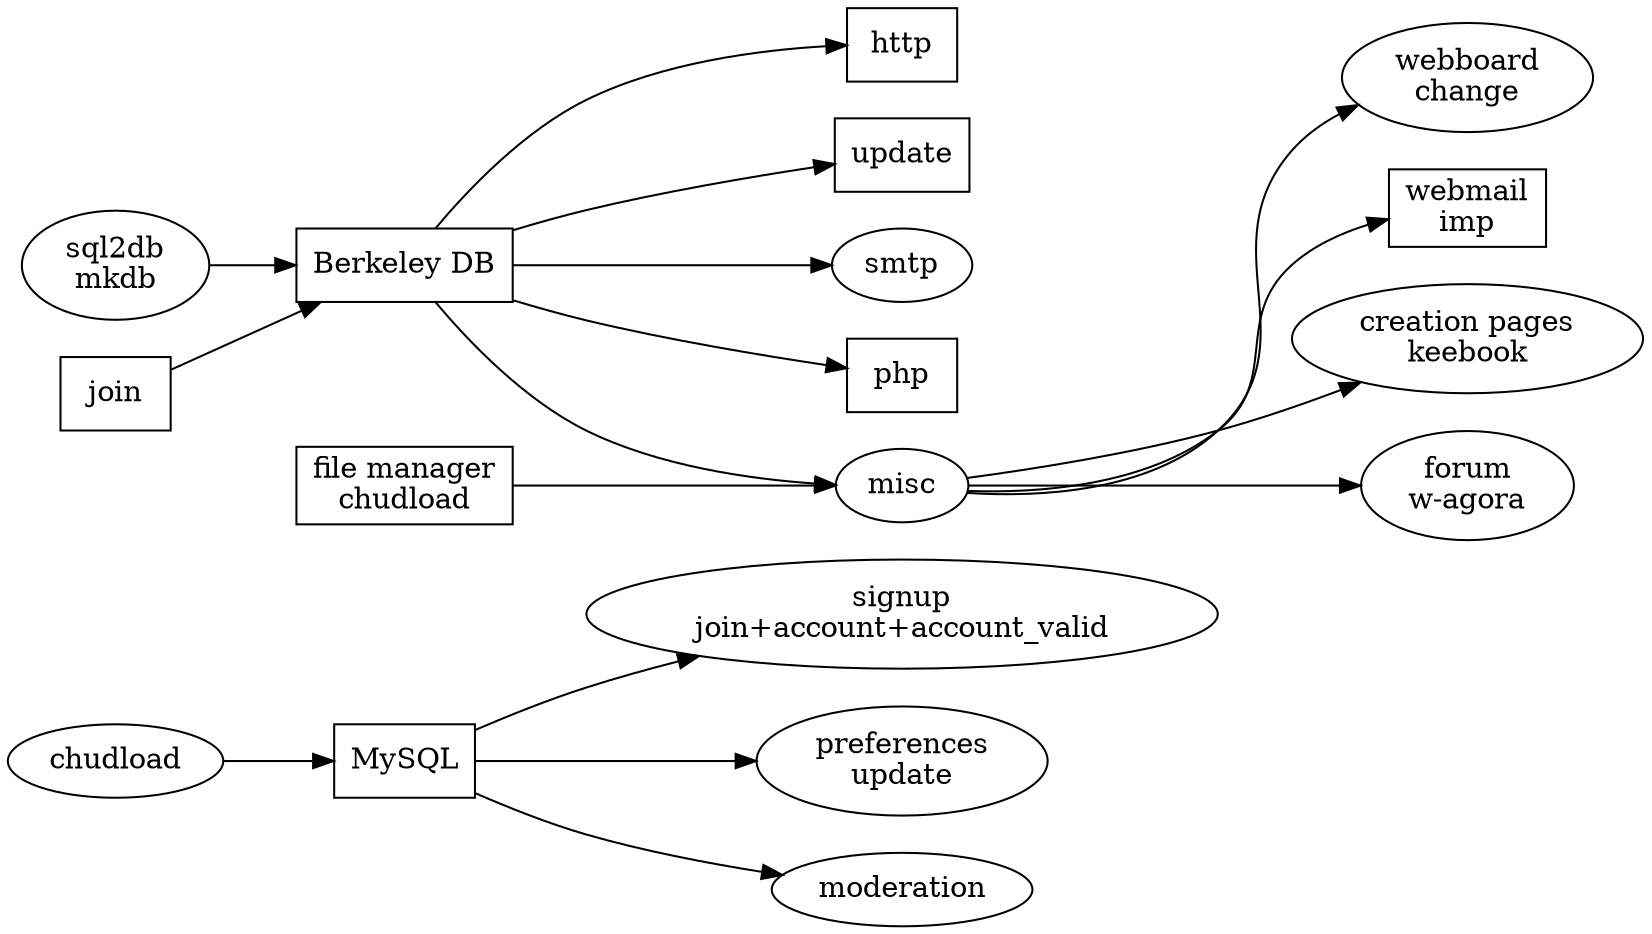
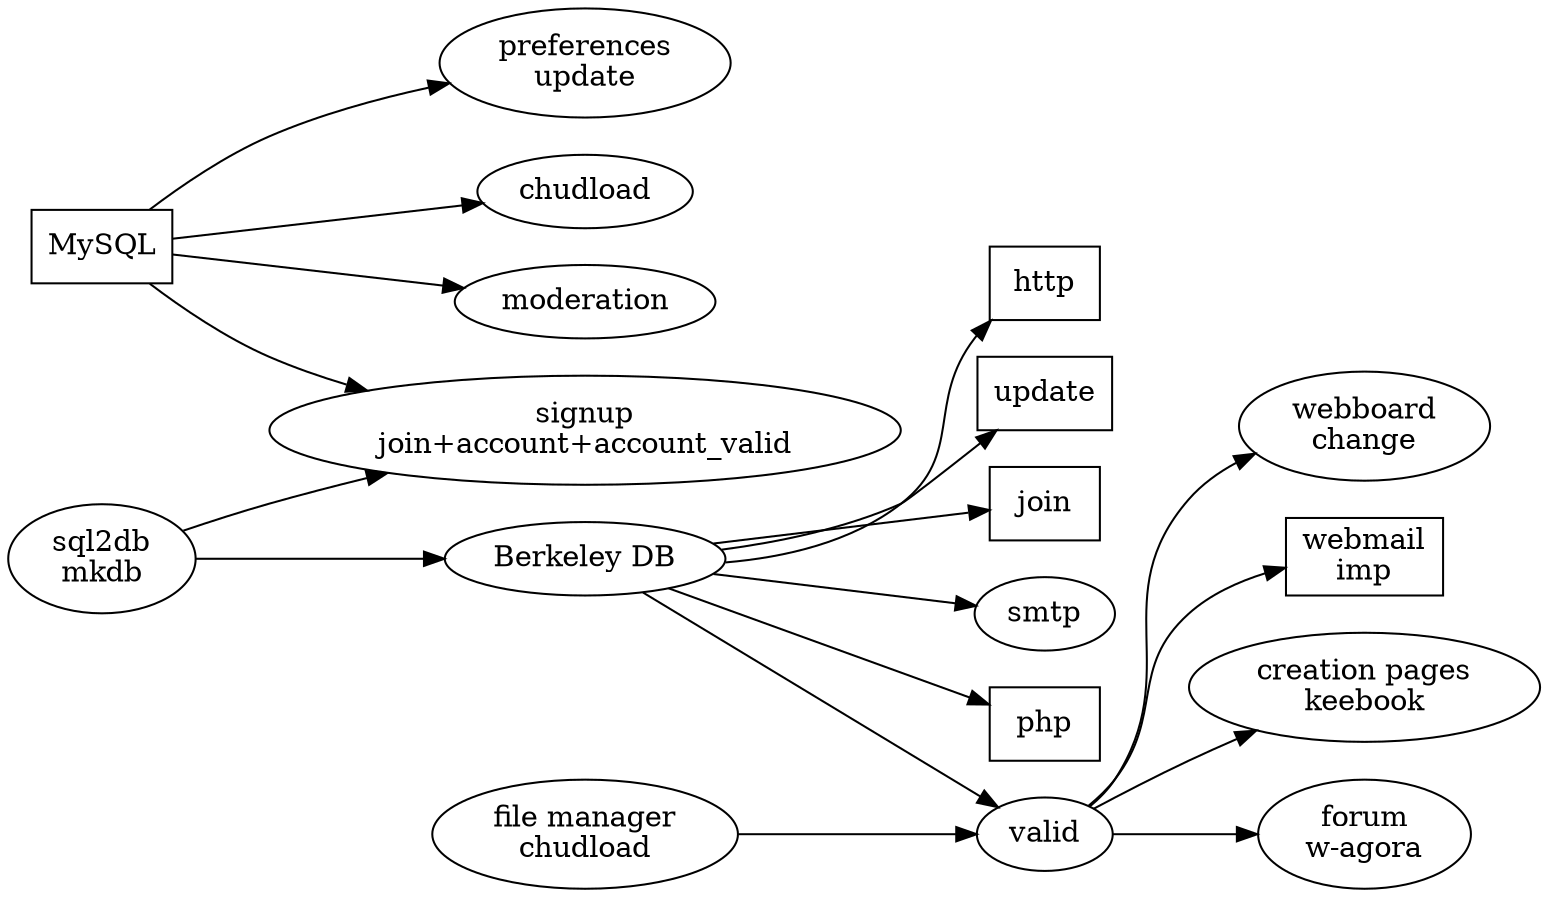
node "Berkeley DB": shape box -> ellipse
edge "join" -> "Berkeley DB": reversed
node "file manager chudload": shape box -> ellipse
node "misc": label "misc" -> "valid"
edge "sql2db mkdb" -> "signup join+account+account_valid": added
edge "chudload" -> "MySQL": reversed
